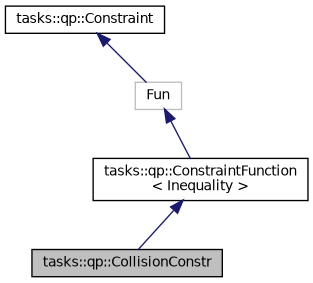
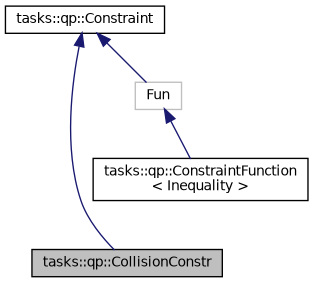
edge "tasks::qp::CollisionConstr" -> "tasks::qp::ConstraintFunction < Inequality >": now "tasks::qp::CollisionConstr" -> "tasks::qp::Constraint"
